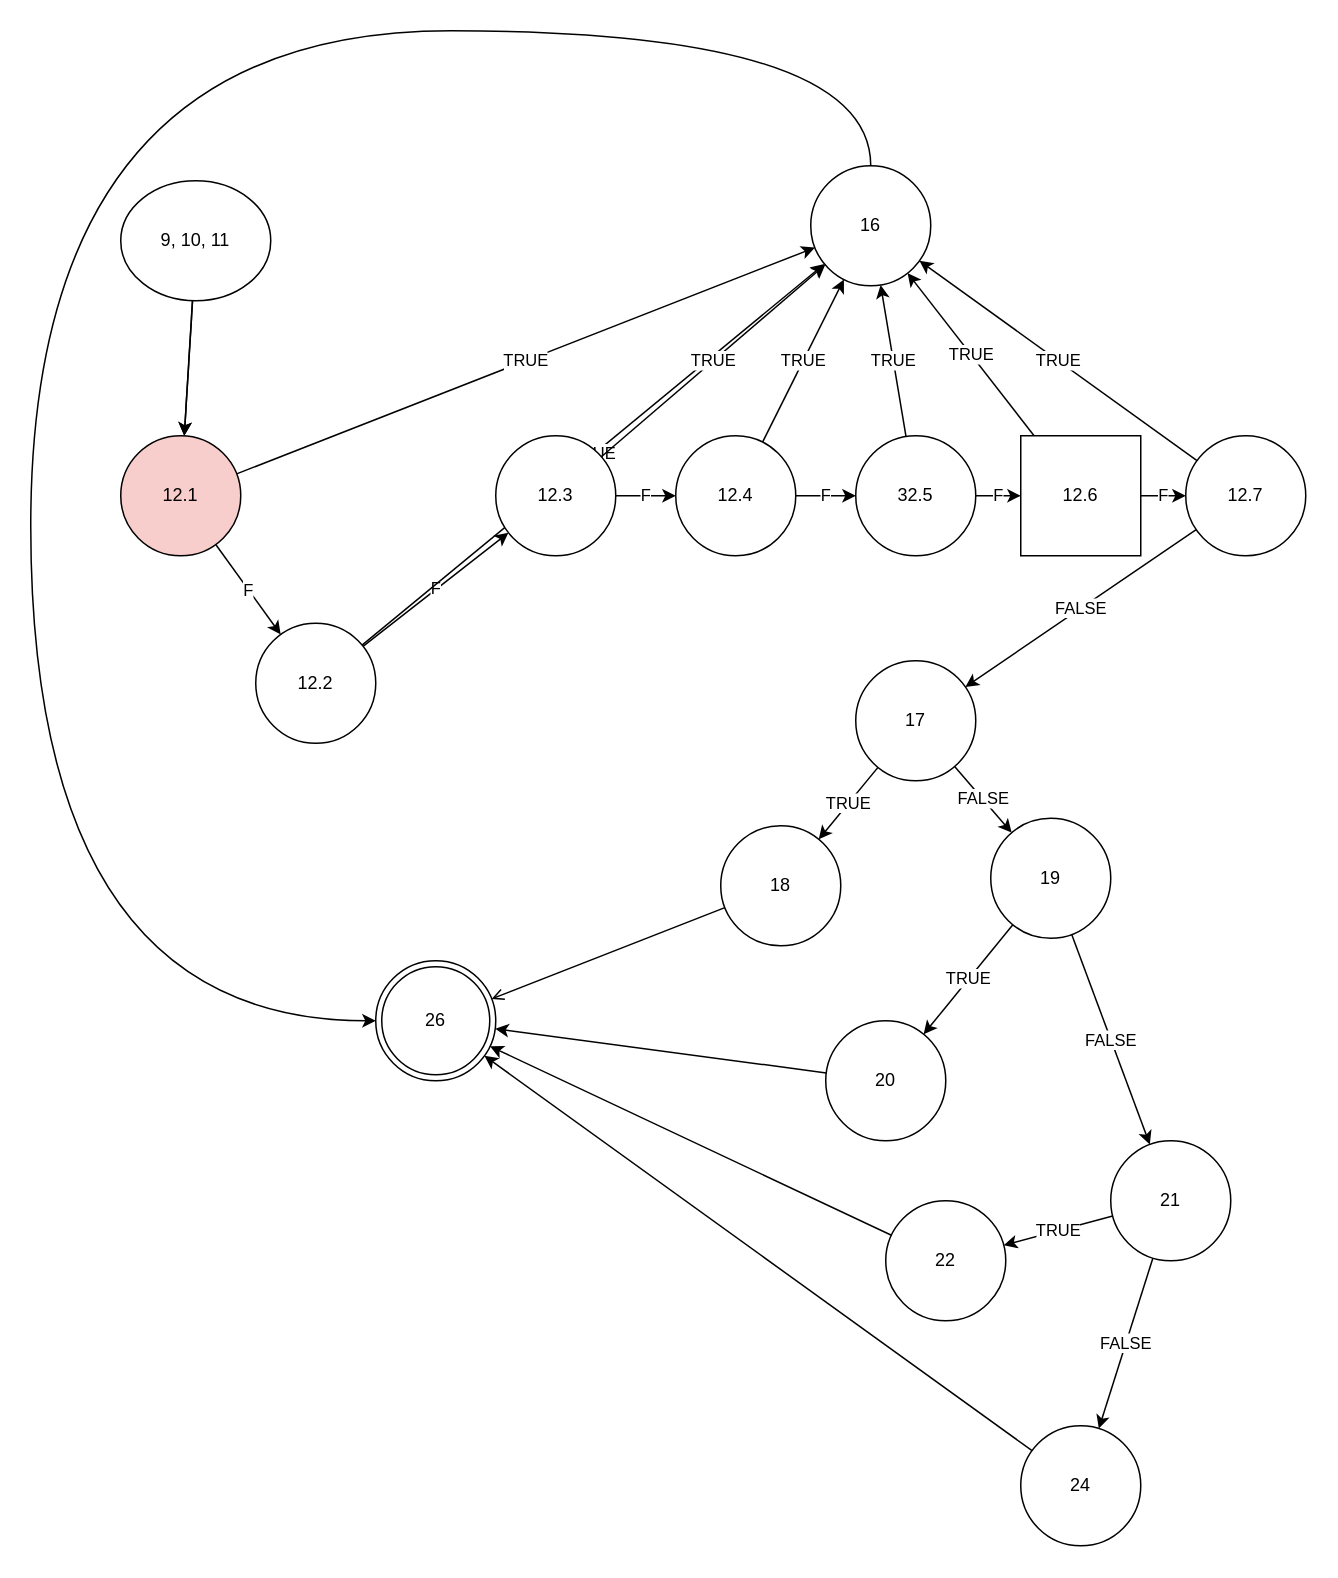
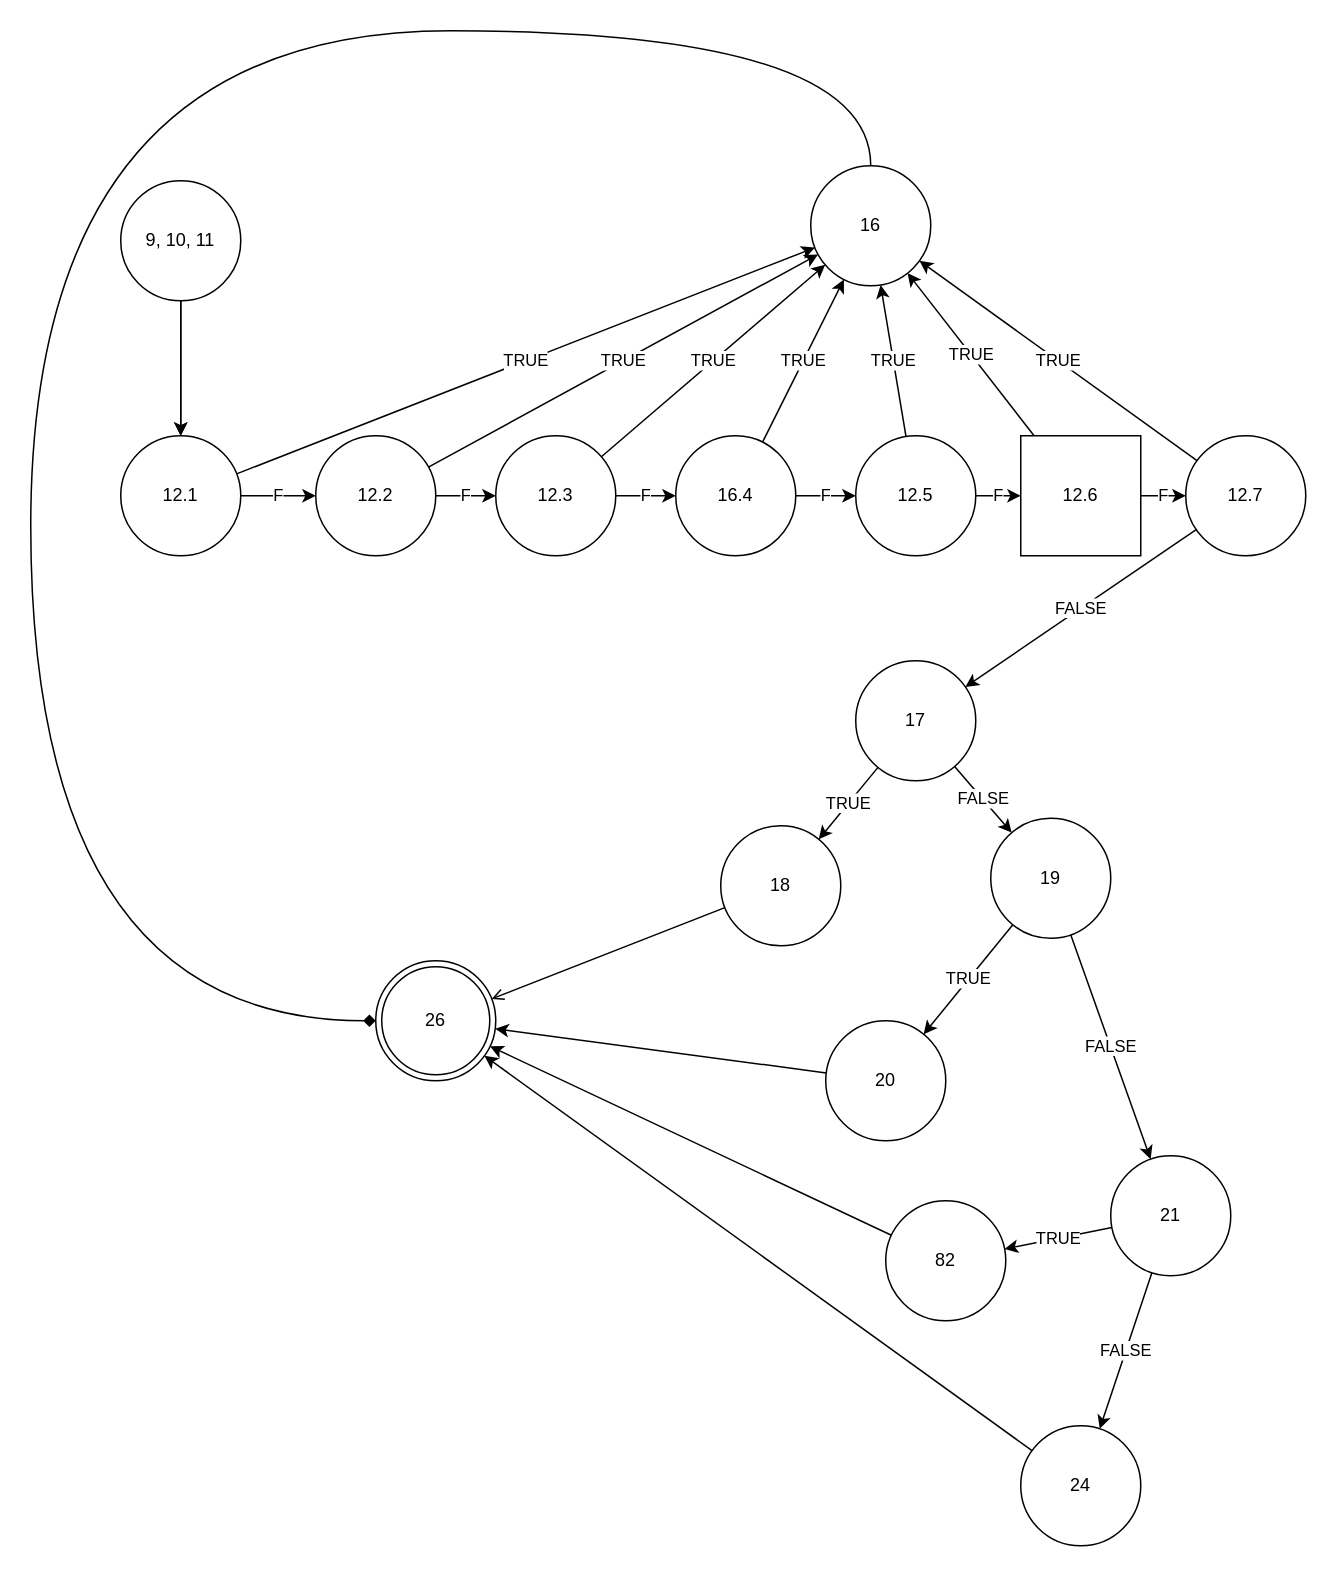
node "9, 10, 11": size 150x120 -> 120x120
node "12.1": fillcolor #f8cecc -> #ffffff
node "12.4": label "12.4" -> "16.4"
node "32.5": label "32.5" -> "12.5"
node "12.2": moved (316, 683) -> (376, 496)
edge "16" -> "26": arrowhead classic -> diamond
node "21": moved (1171, 1201) -> (1171, 1216)
node "22": label "22" -> "82"
